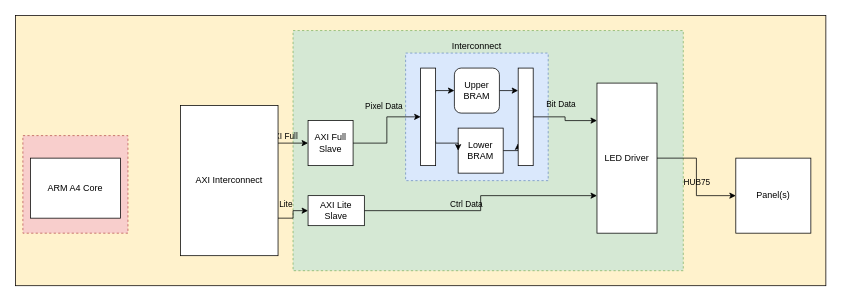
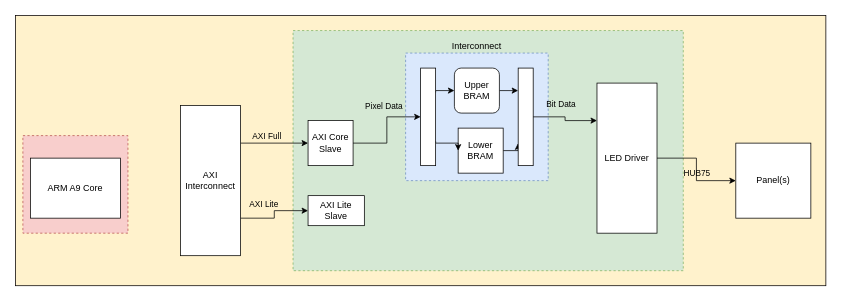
node "AXI Full Slave": label "AXI Full Slave" -> "AXI Core Slave"
node "AXI Interconnect": size 98x150 -> 60x150
node "ARM A4 Core": label "ARM A4 Core" -> "ARM A9 Core"
node "Panel(s)": moved (773, 195) -> (773, 180)
edge "AXI Lite Slave" -> "LED Driver": removed, label "Ctrl Data"
